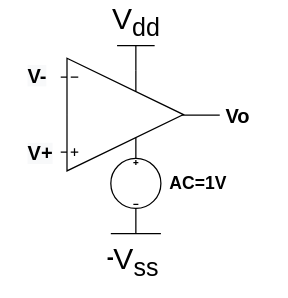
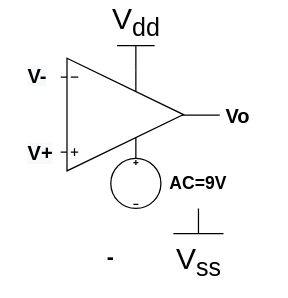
node "AC=1V": label "AC=1V" -> "AC=9V"
node "Vss": moved (136, 221) -> (198, 221)
